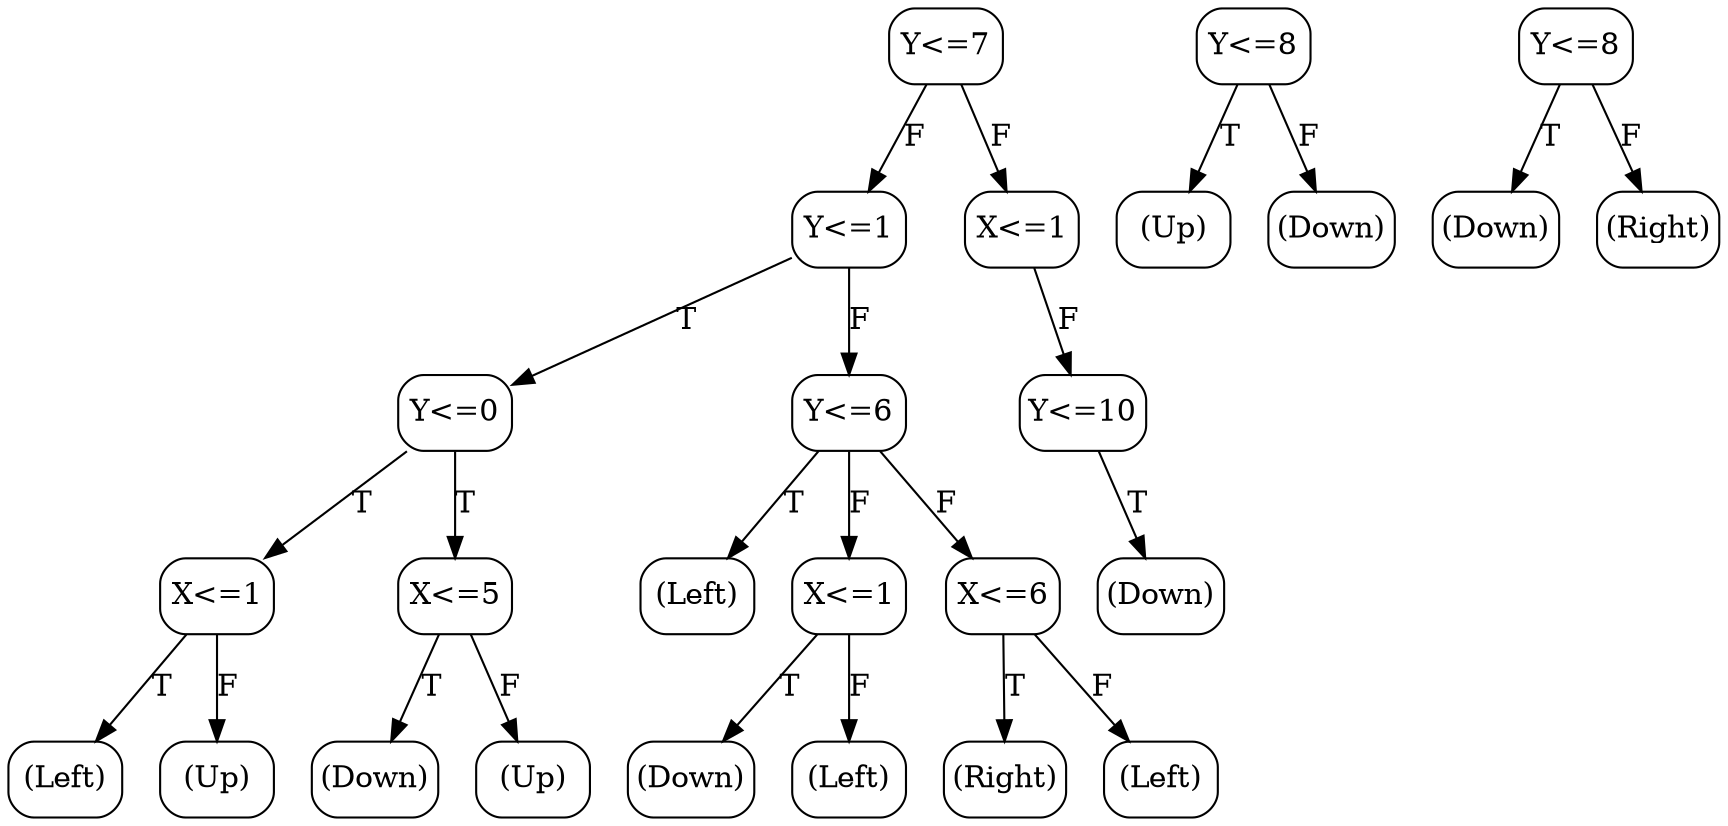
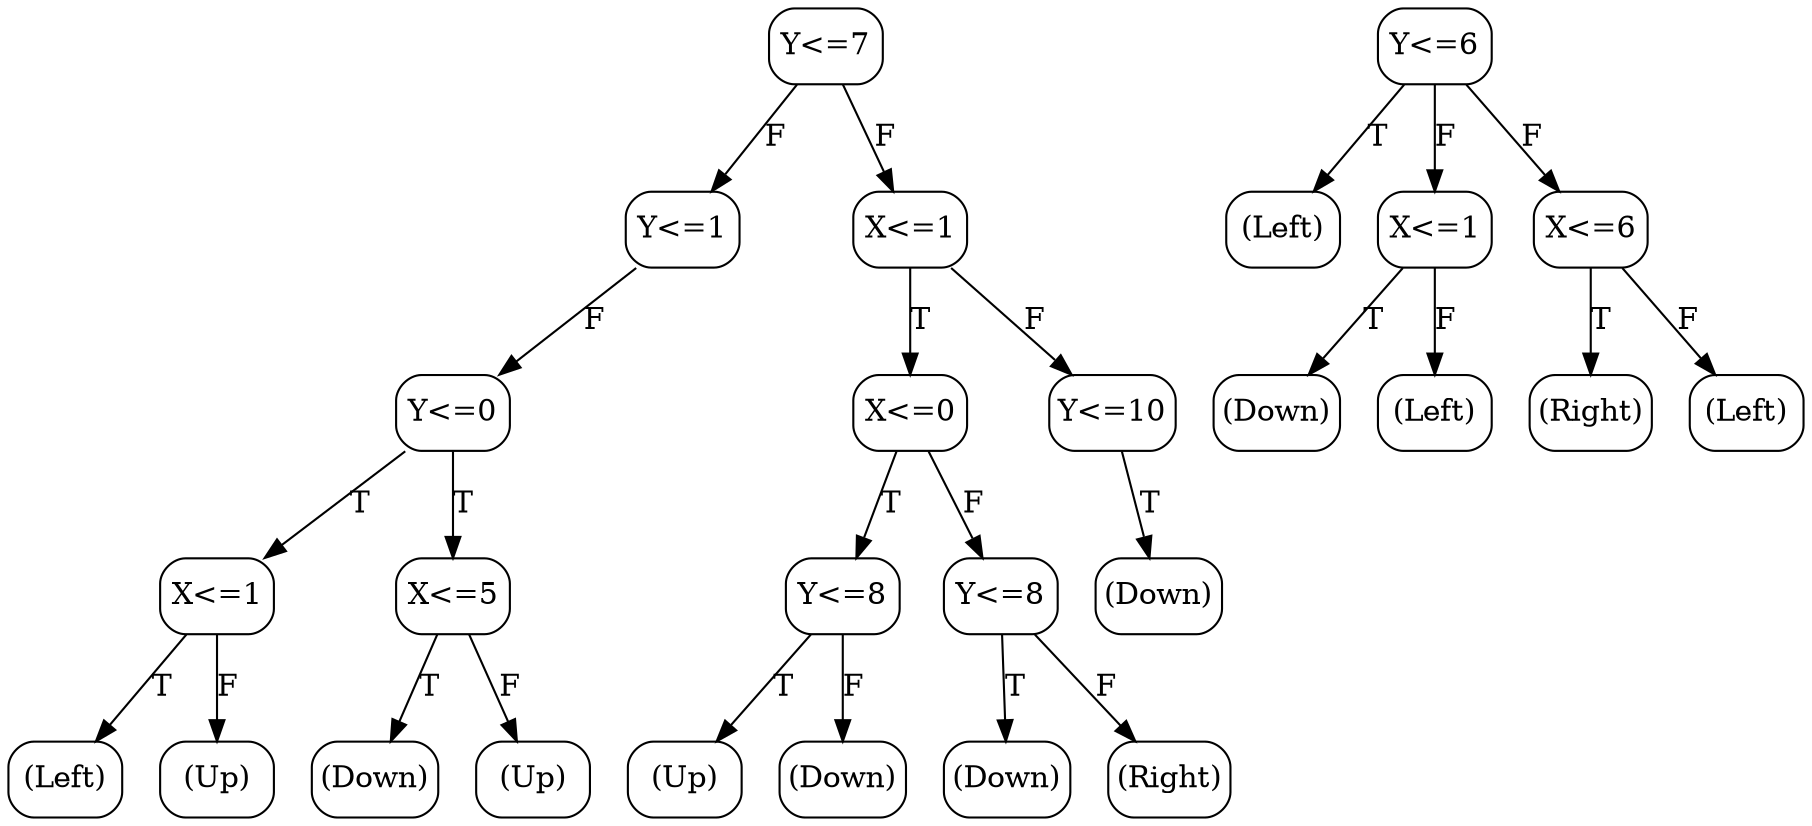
edge "Y<=1" -> "Y<=6": removed, label "F"
edge "Y<=1" -> "Y<=0": label "T" -> "F"
node "X<=0": added
